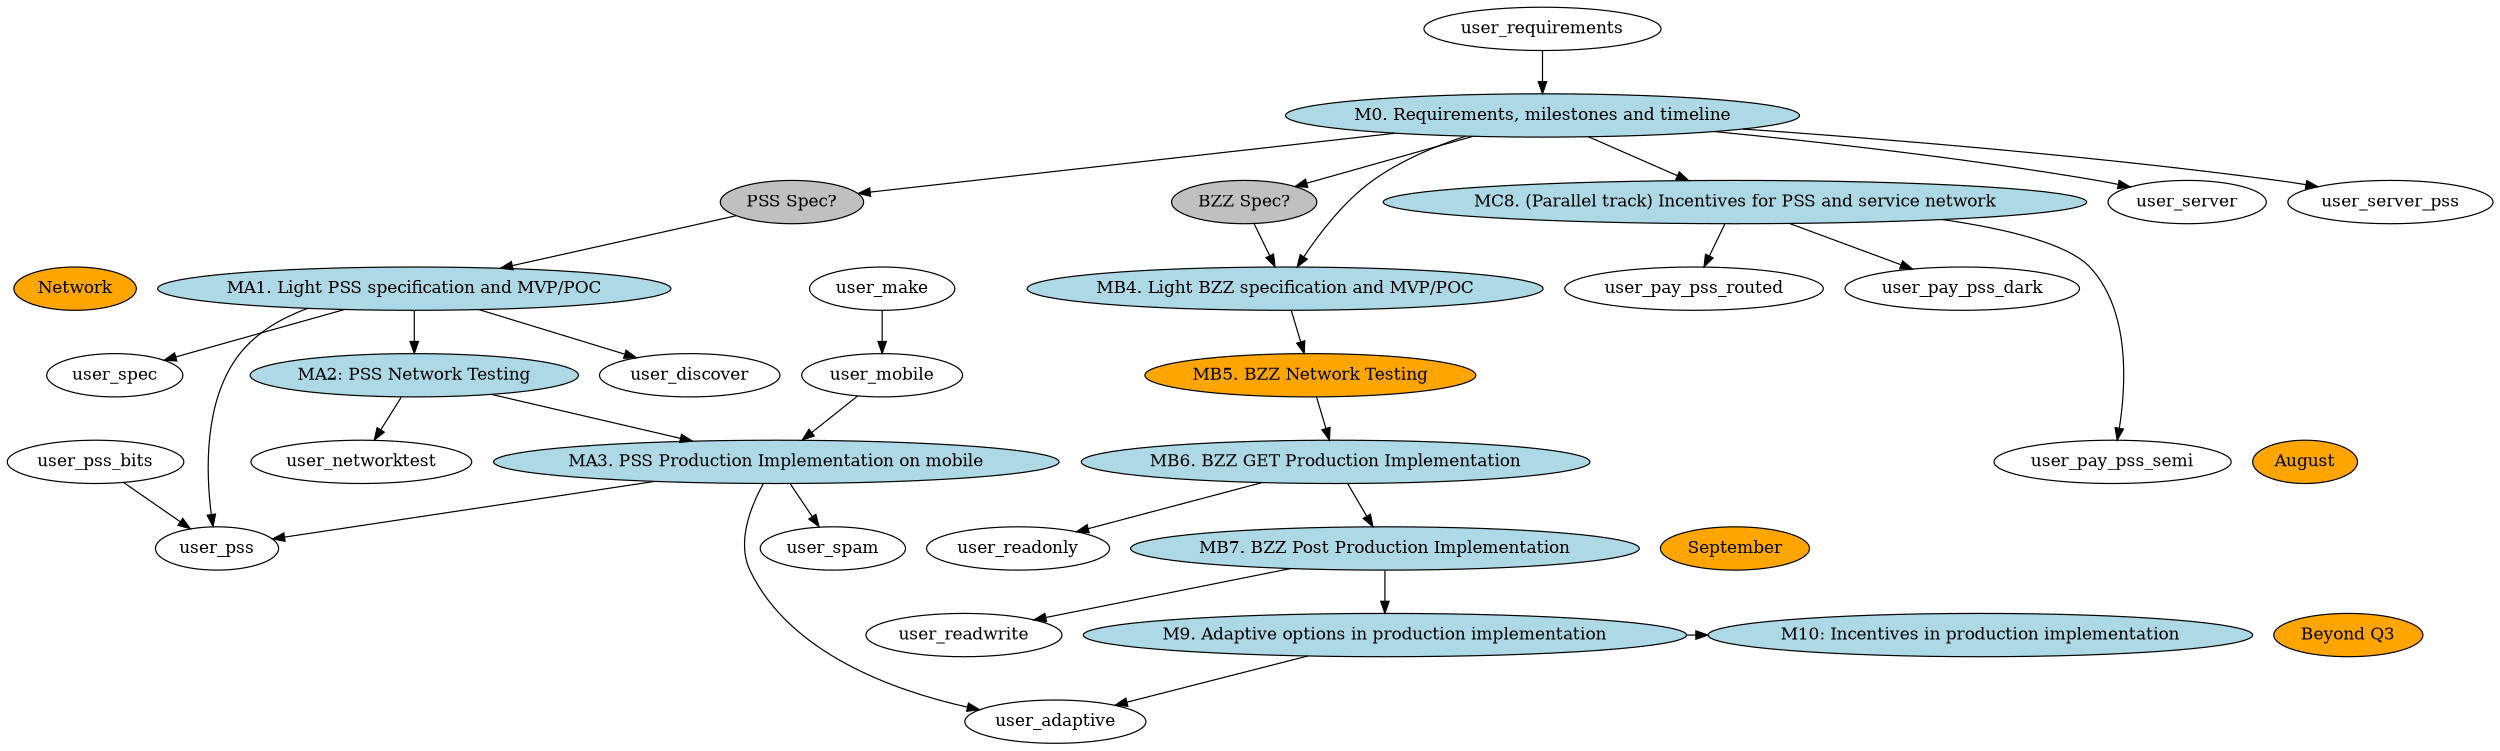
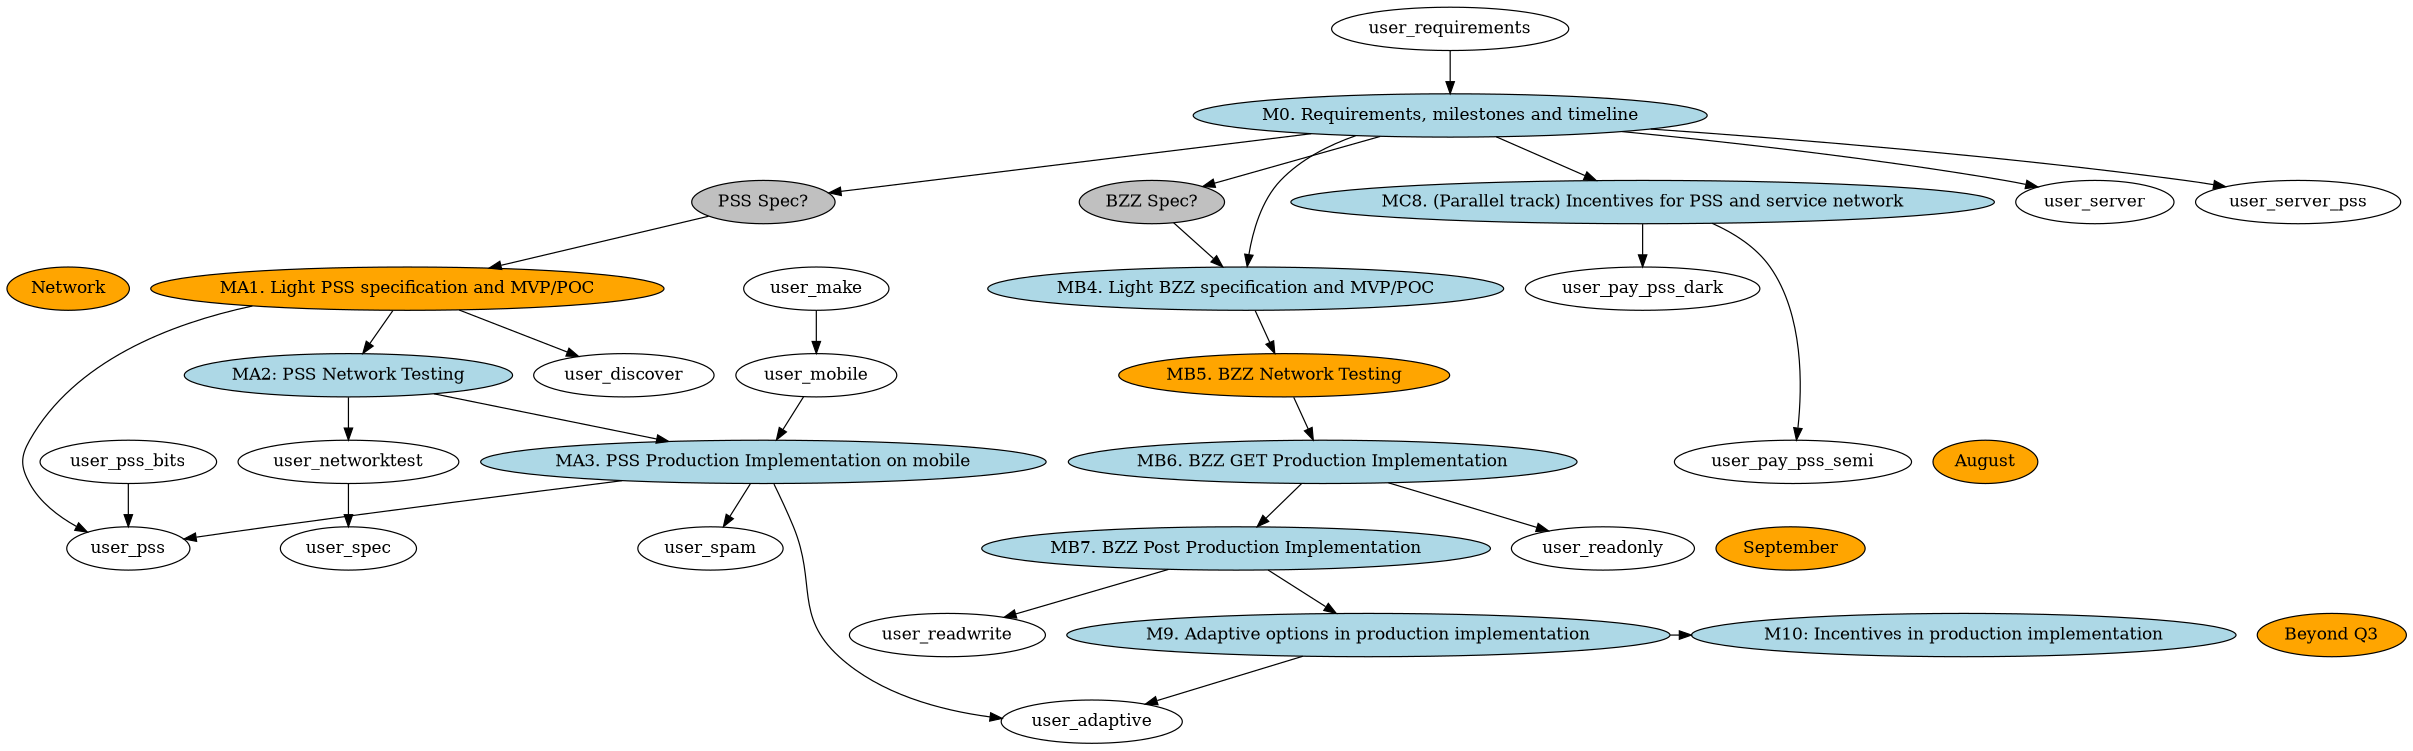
node "MA1. Light PSS specification and MVP/POC": fillcolor lightblue -> orange
node "user_pay_pss_routed": removed
edge "MA1. Light PSS specification and MVP/POC" -> "user_spec": now "user_networktest" -> "user_spec"
